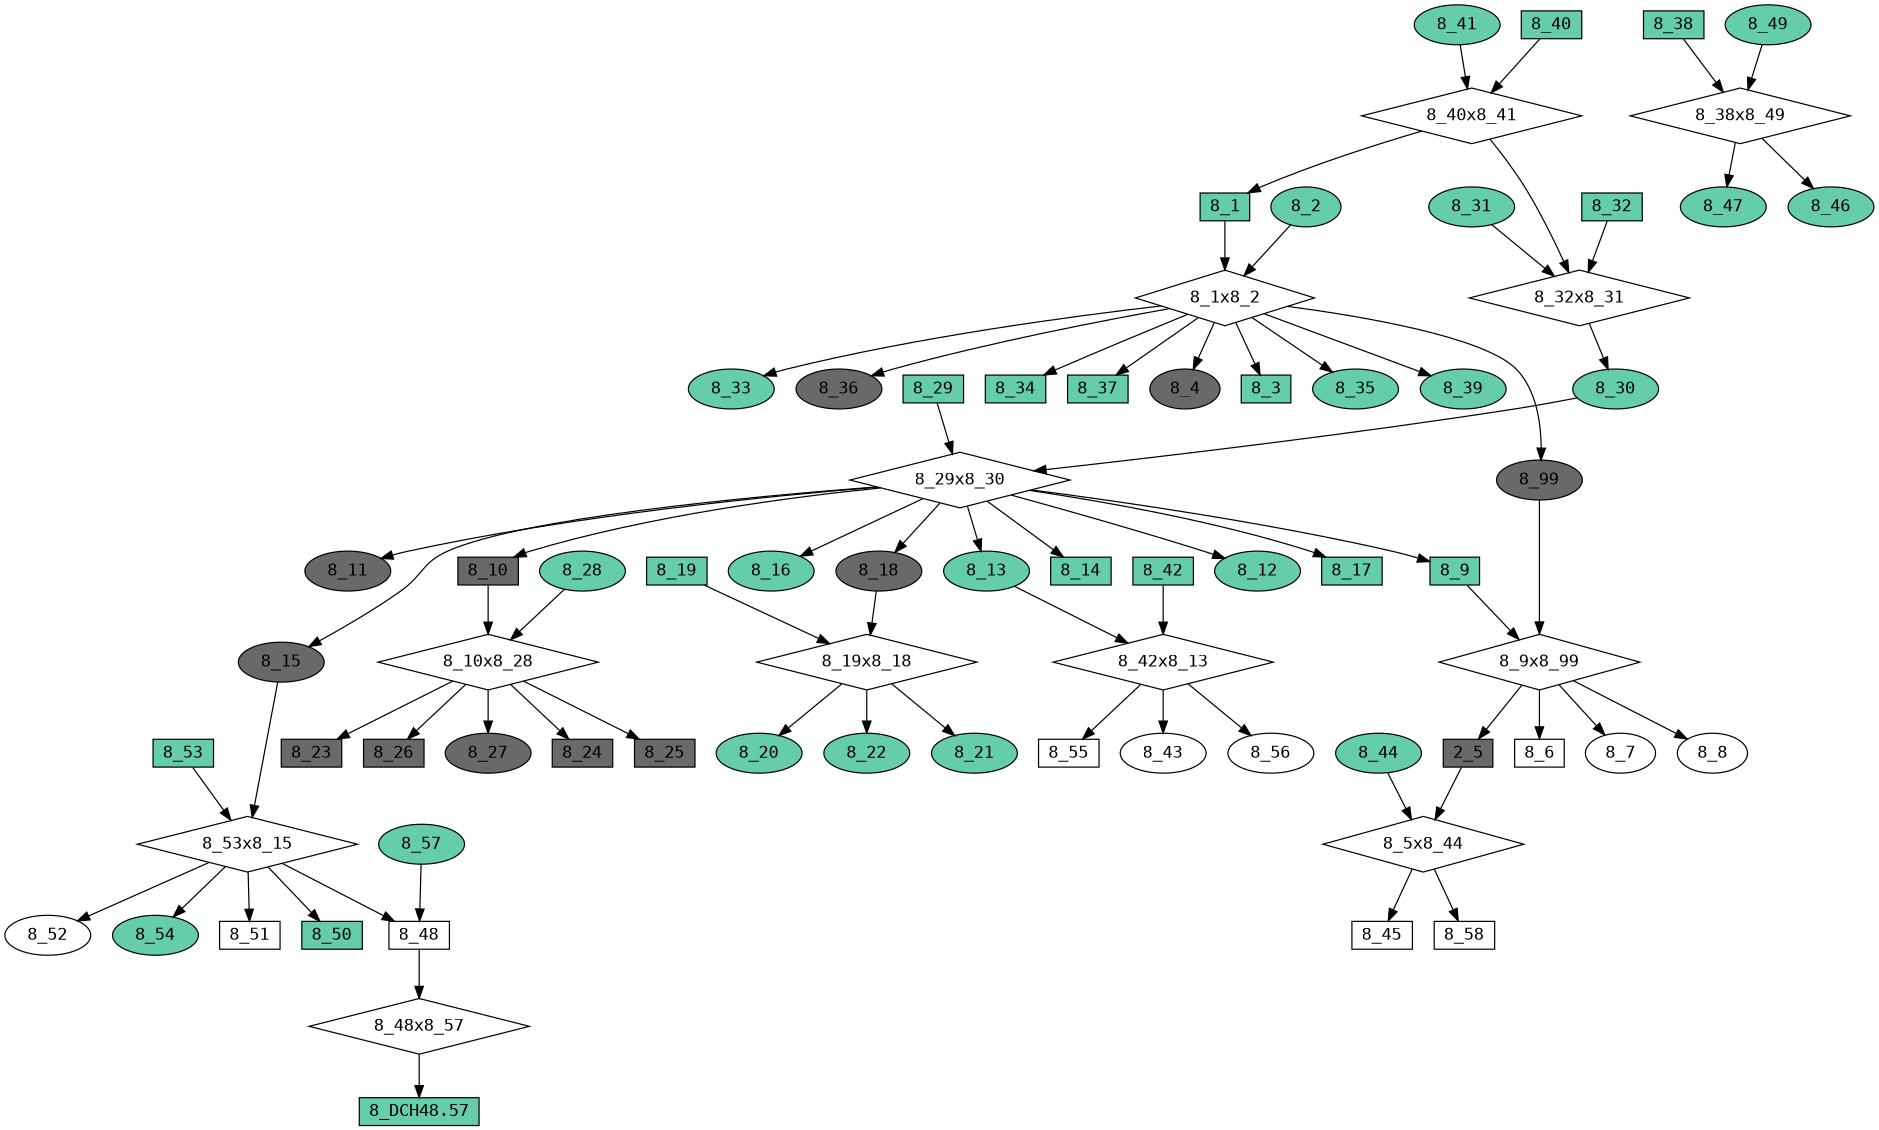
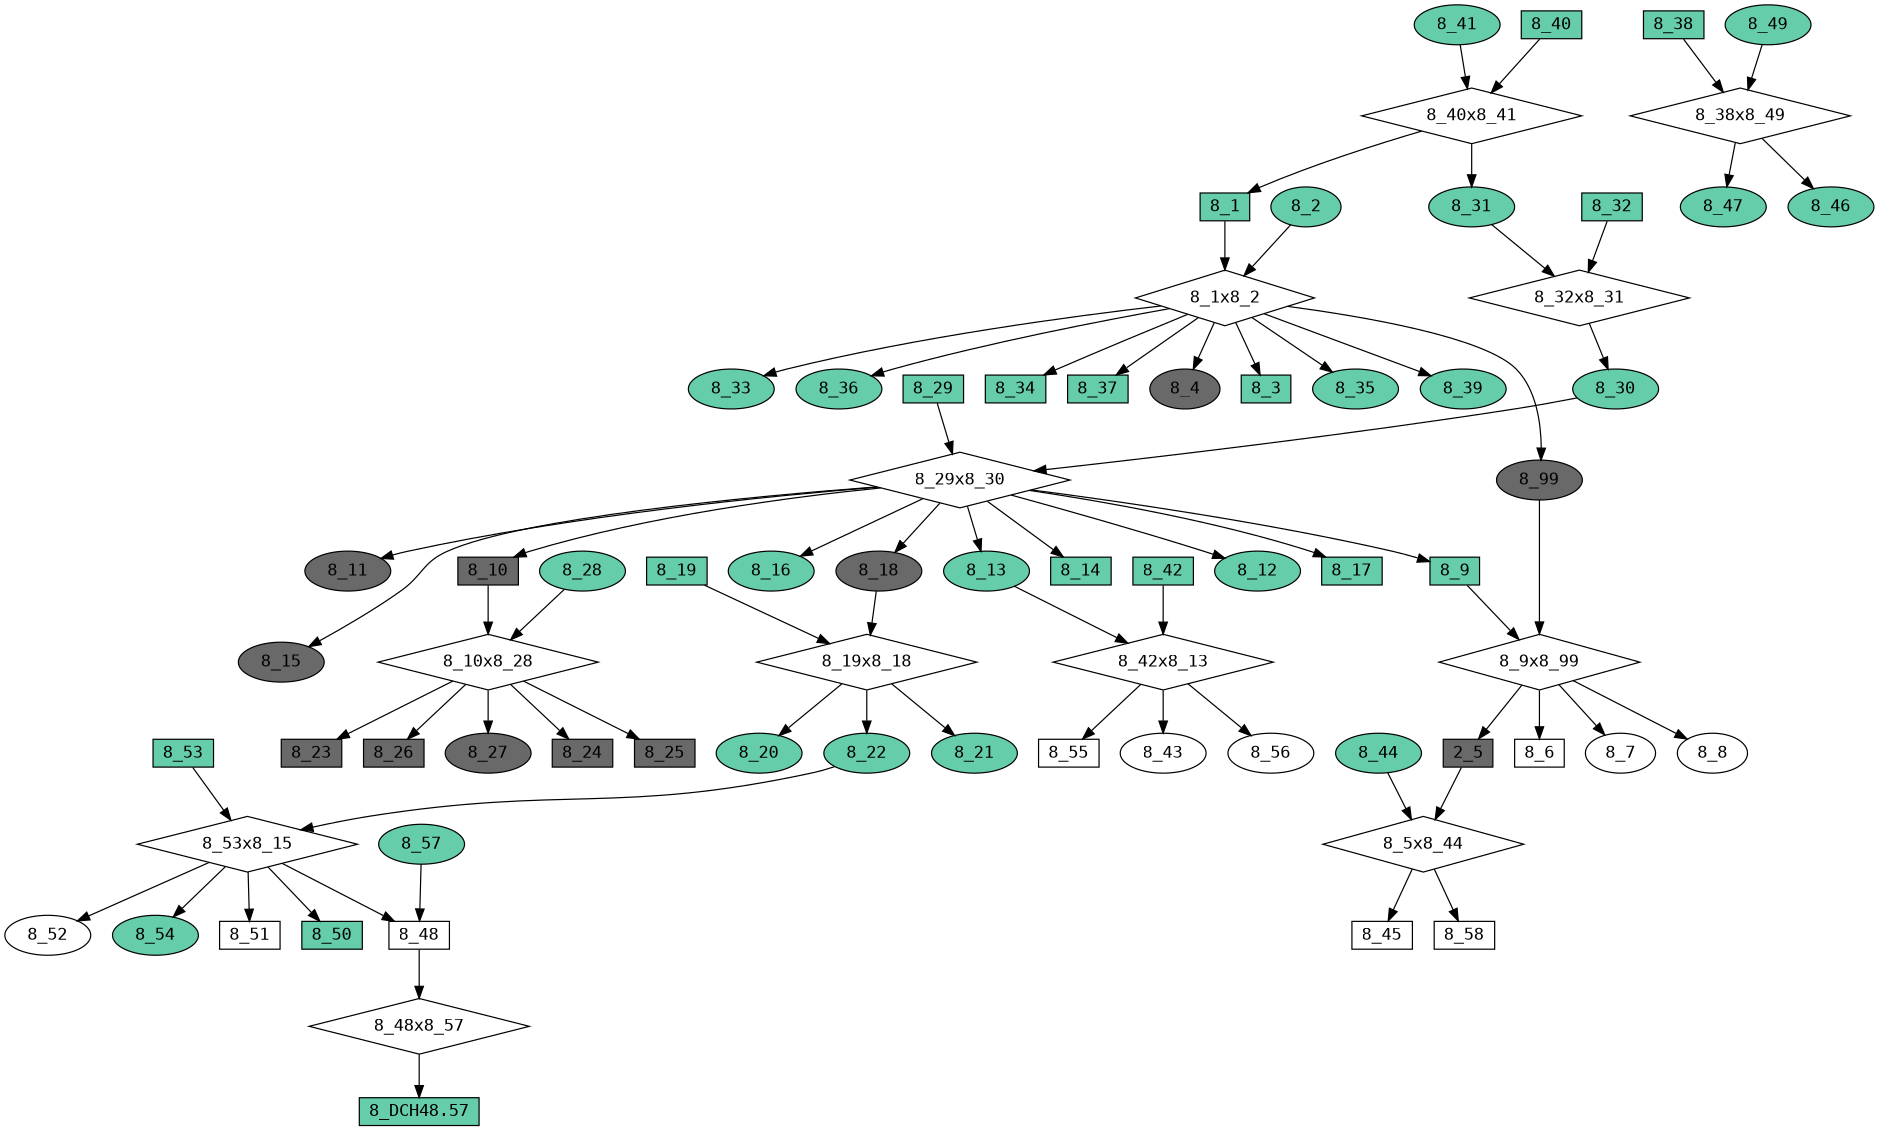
edge "8_40x8_41" -> "8_32x8_31": now "8_40x8_41" -> "8_31"
node "8_36": fillcolor dimgrey -> aquamarine3
edge "8_15" -> "8_53x8_15": now "8_22" -> "8_53x8_15"
